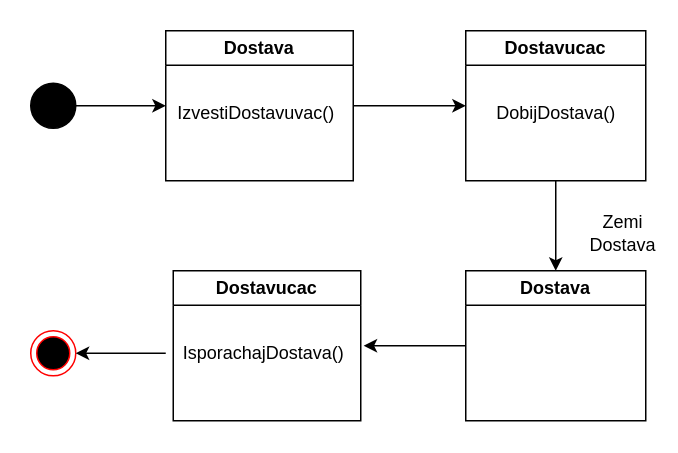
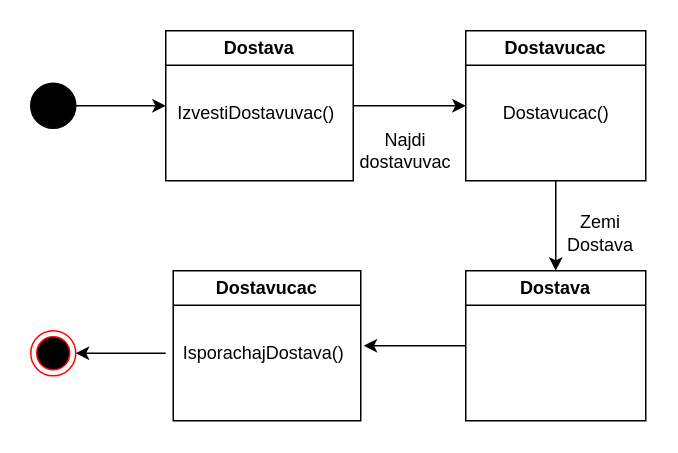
node "DobijDostava()": label "DobijDostava()" -> "Dostavucac()"
node "Najdi dostavuvac": added
node "Zemi Dostava": moved (623, 233) -> (601, 233)
